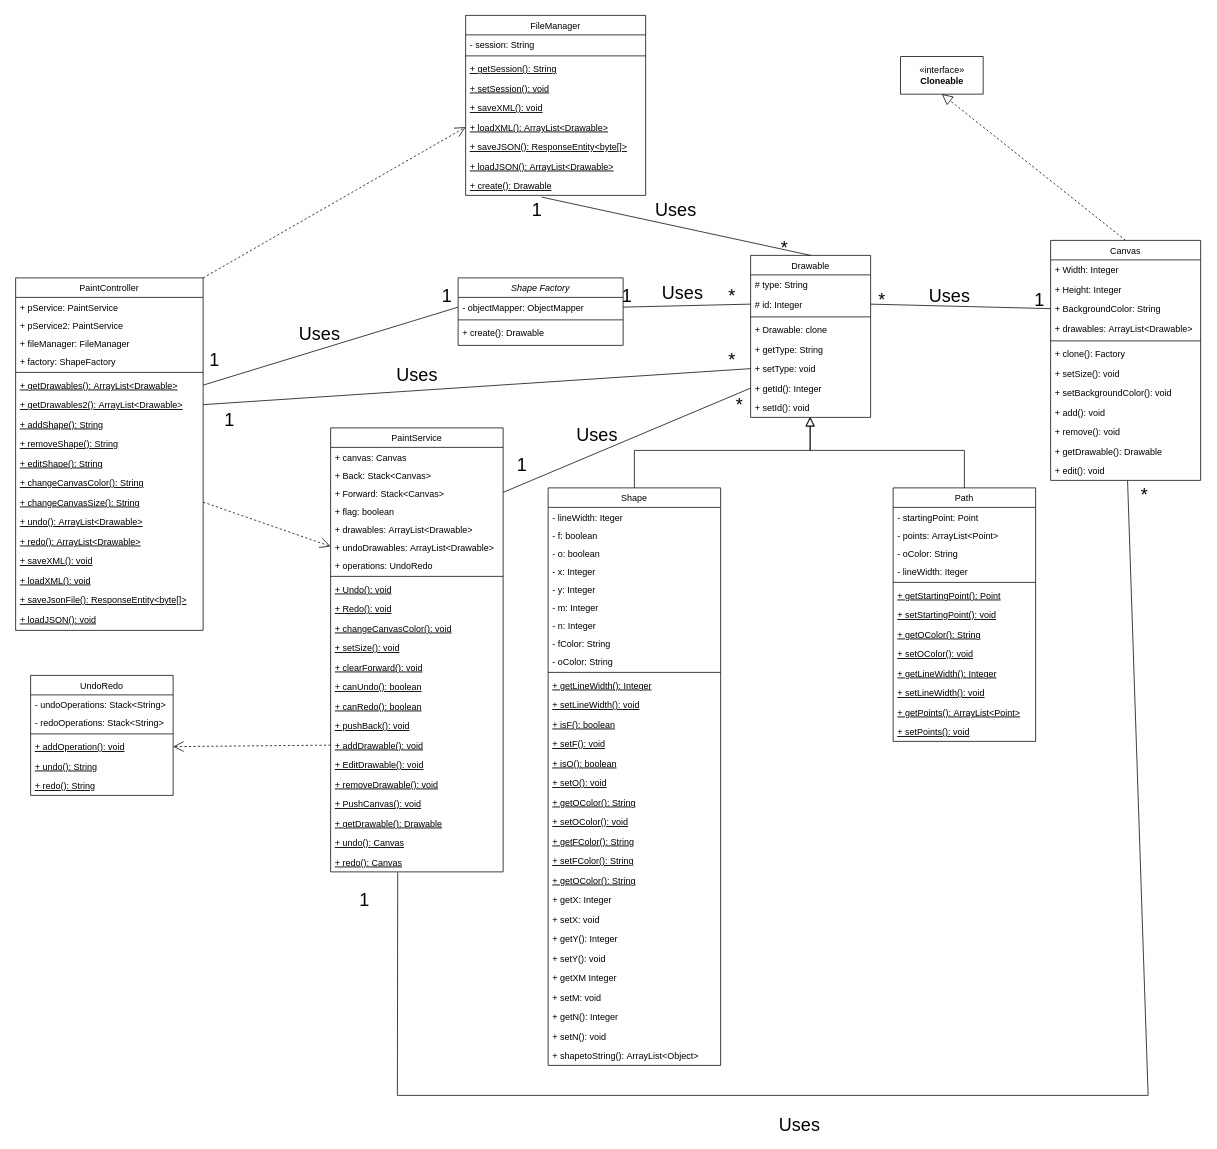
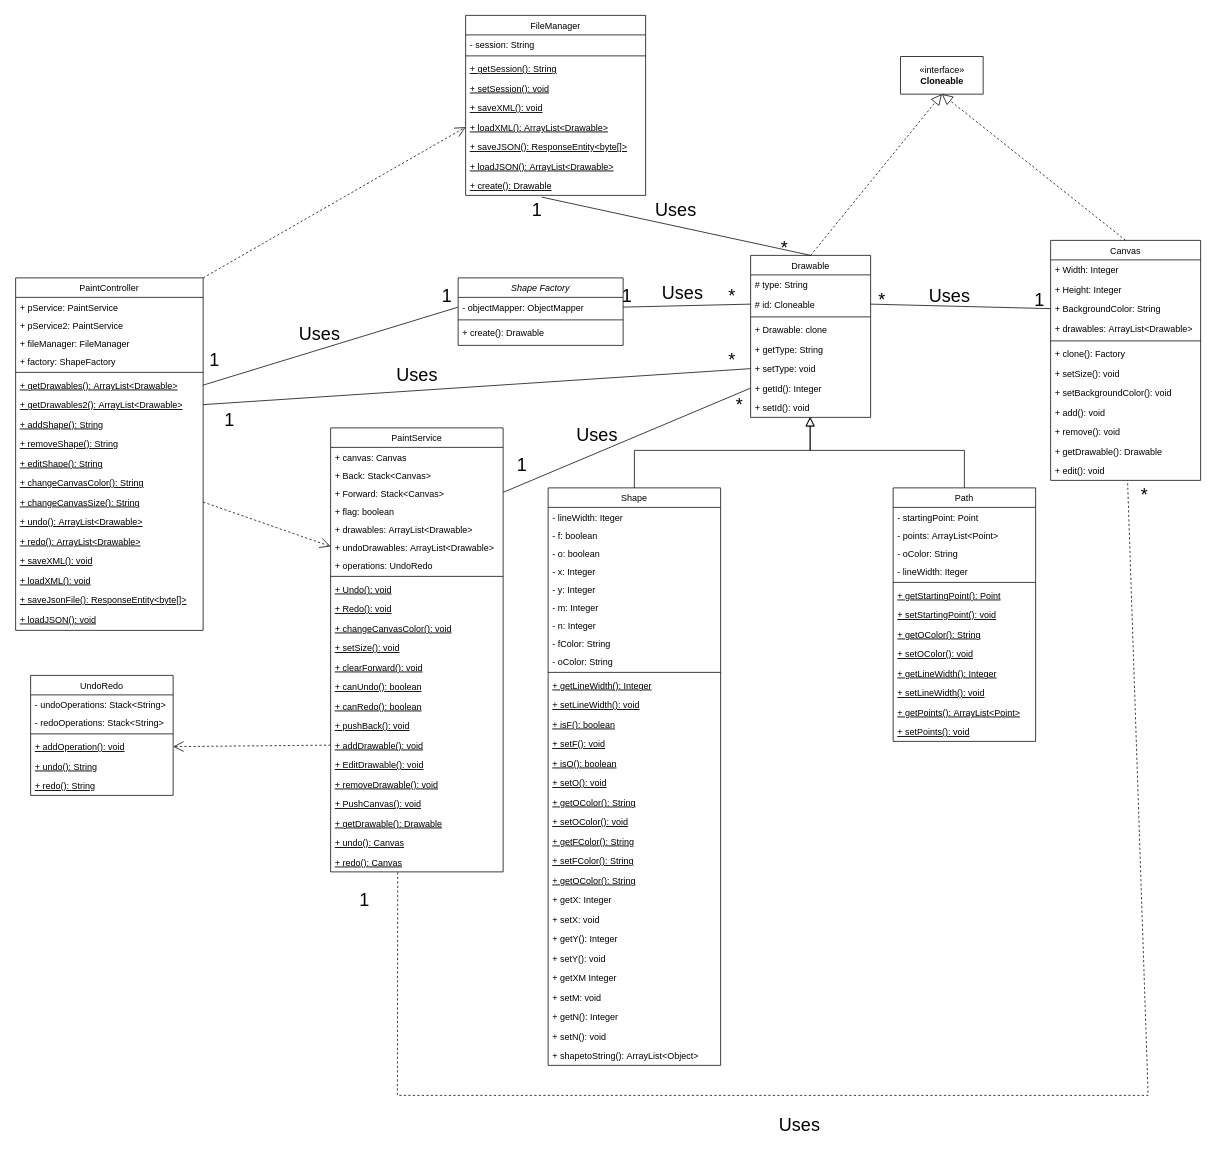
edge "Drawable" -> "«interface» Cloneable": added
node "# id: Integer": label "# id: Integer" -> "# id: Cloneable"
edge "+ edit(): void" -- "+ redo(): Canvas": style solid -> dashed
